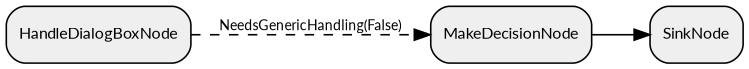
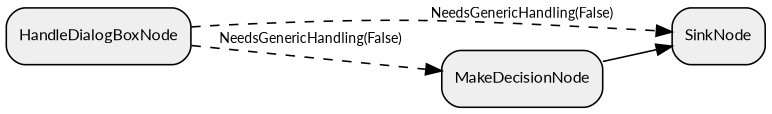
edge "HandleDialogBoxNode" -> "SinkNode": added, label "NeedsGenericHandling(False)"
